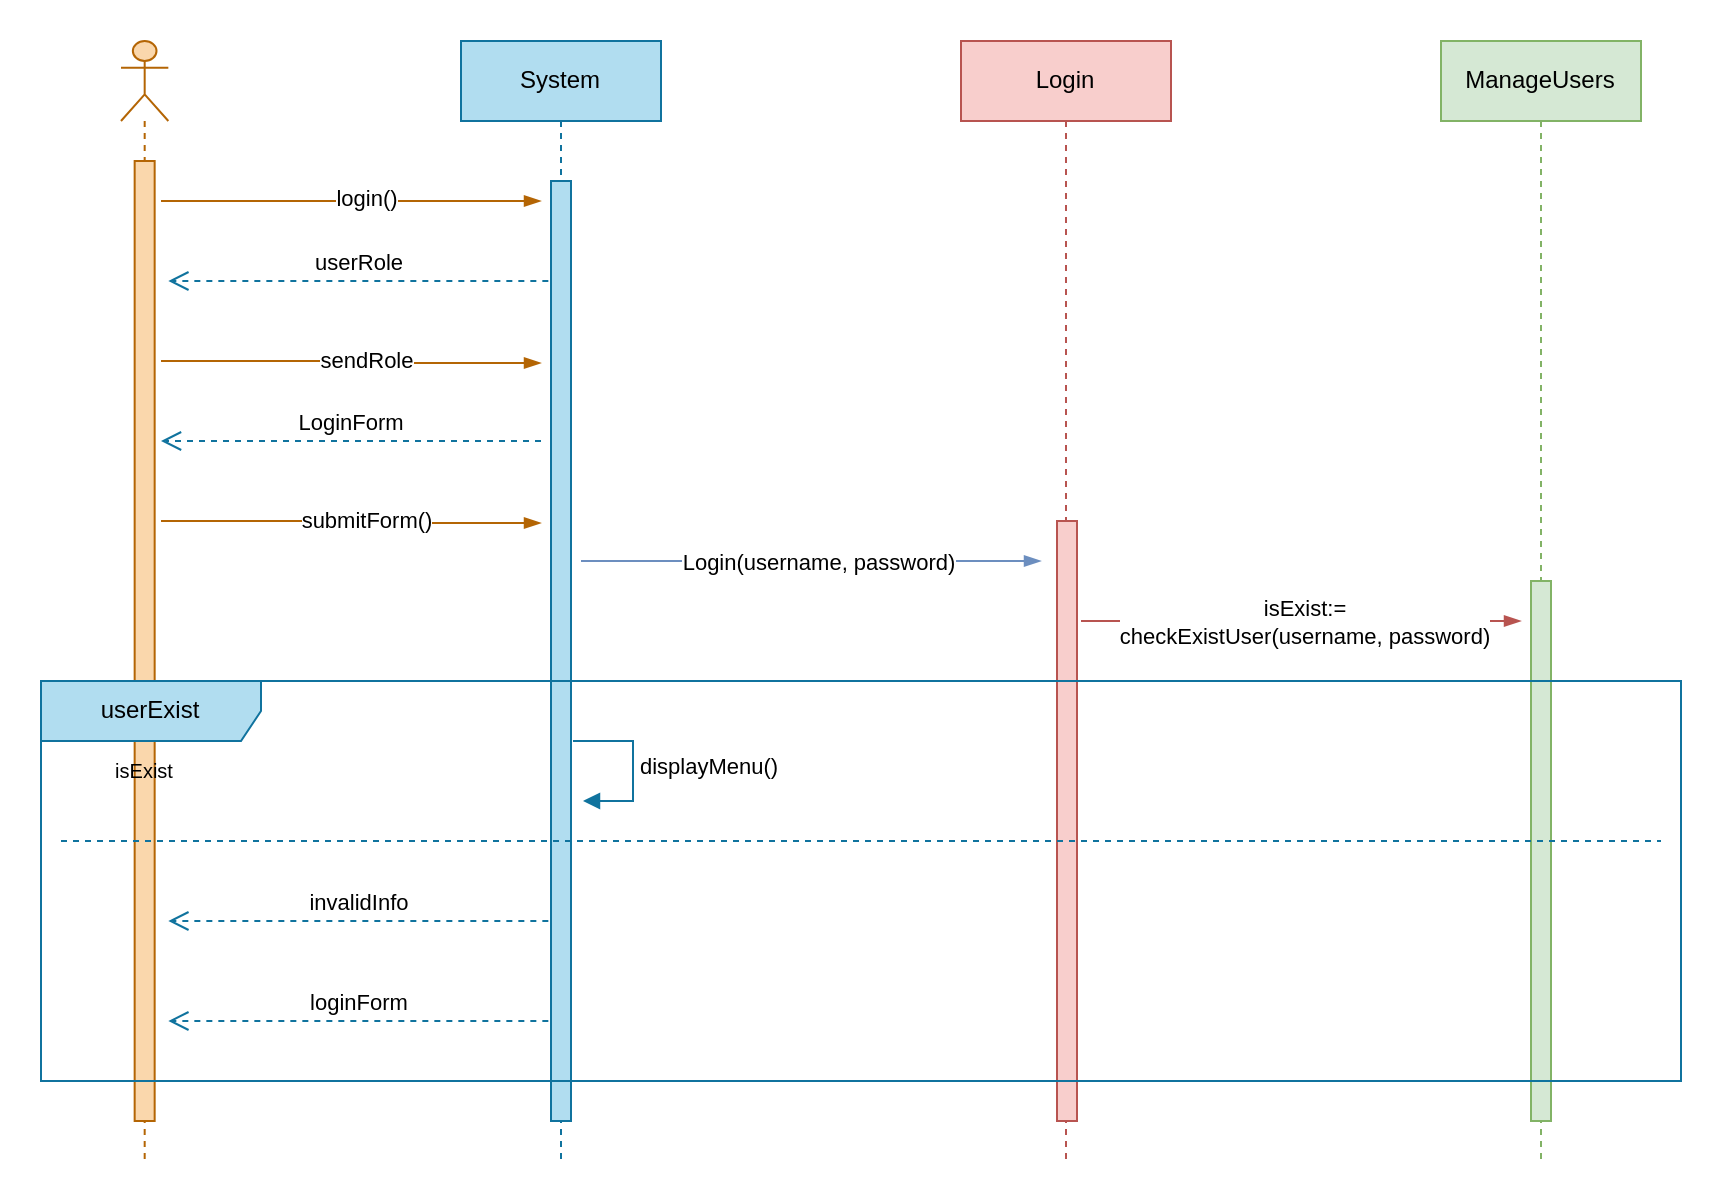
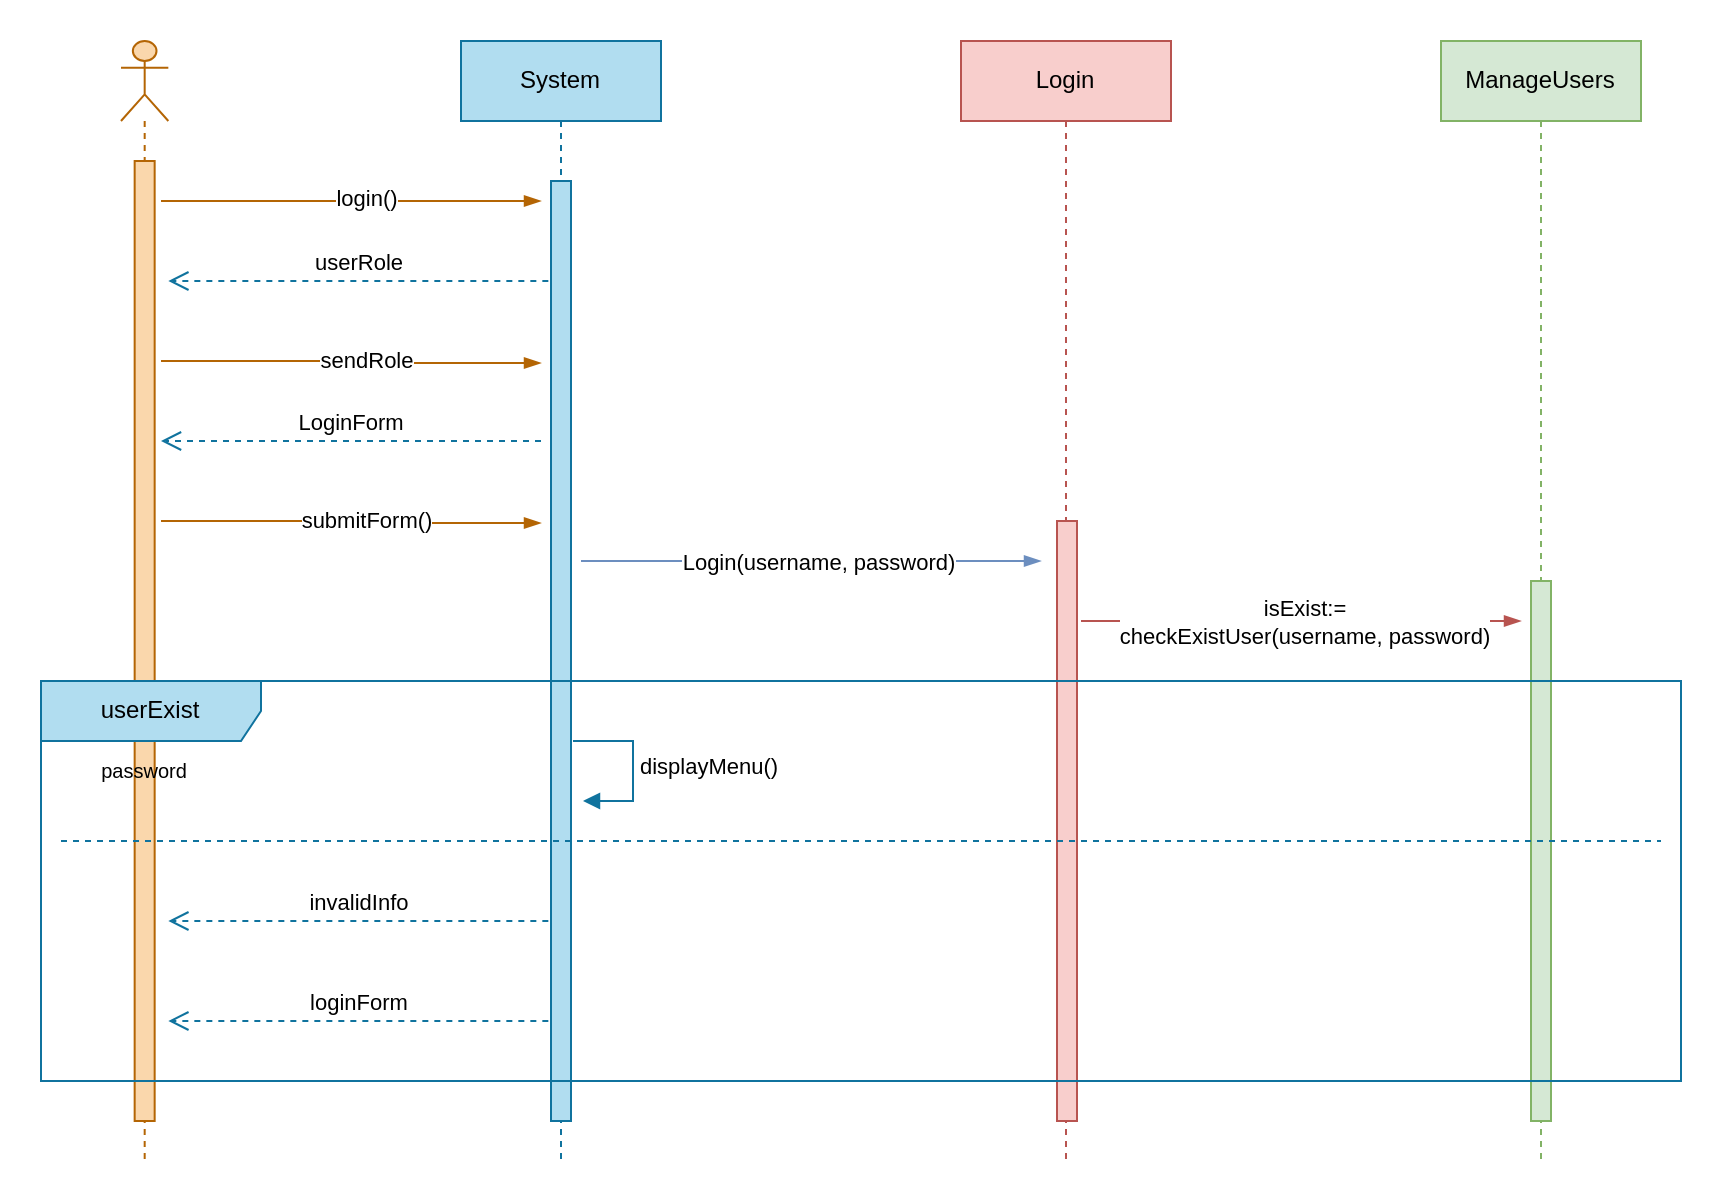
node "isExist": label "isExist" -> "password"
